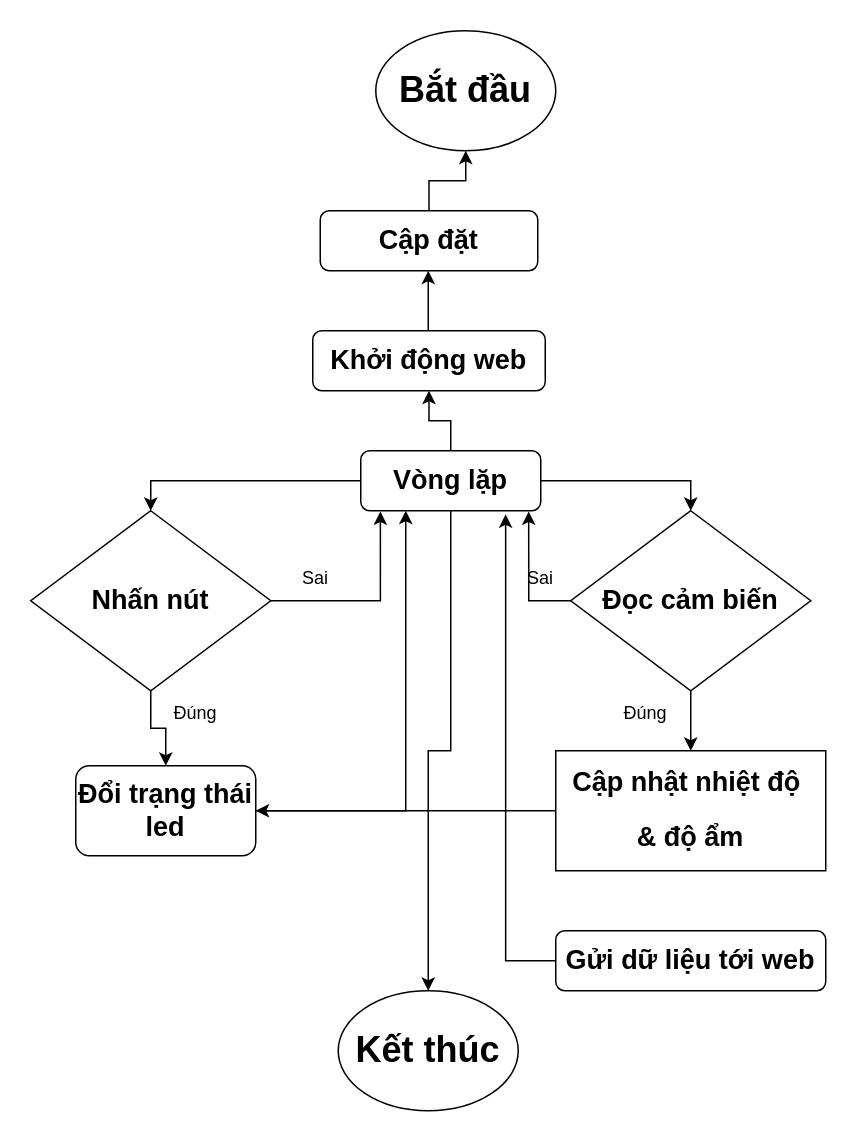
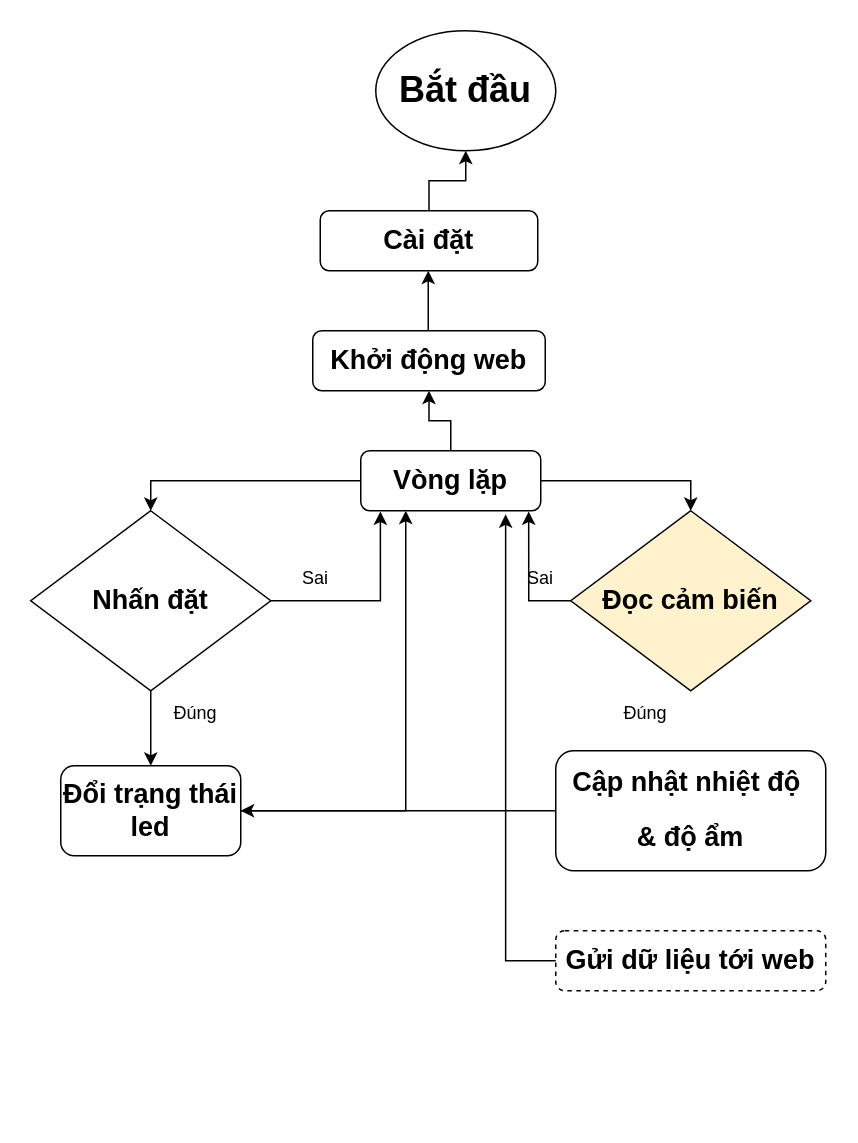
node "Cập đặt": label "Cập đặt" -> "Cài đặt"
node "Nhấn nút": label "Nhấn nút" -> "Nhấn đặt"
node "Đọc cảm biến": fillcolor #ffffff -> #fff2cc
edge "Đọc cảm biến" -> "Cập nhật nhiệt độ & độ ẩm": removed
edge "Vòng lặp" -> "Kết thúc": removed
node "Đổi trạng thái led": moved (166, 811) -> (151, 811)
node "Cập nhật nhiệt độ & độ ẩm": shape rectangle -> rounded rectangle
node "Gửi dữ liệu tới web": style solid -> dashed
node "Kết thúc": removed
